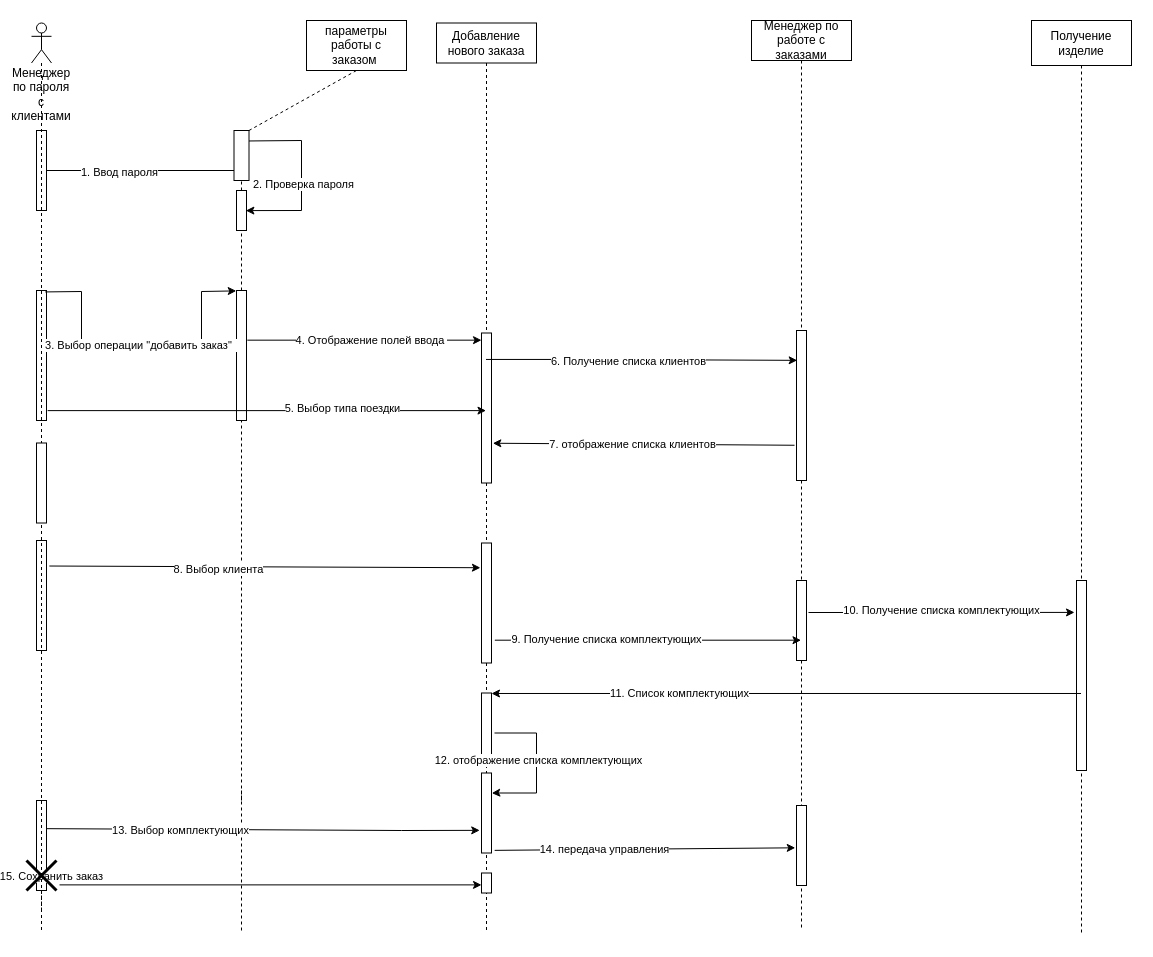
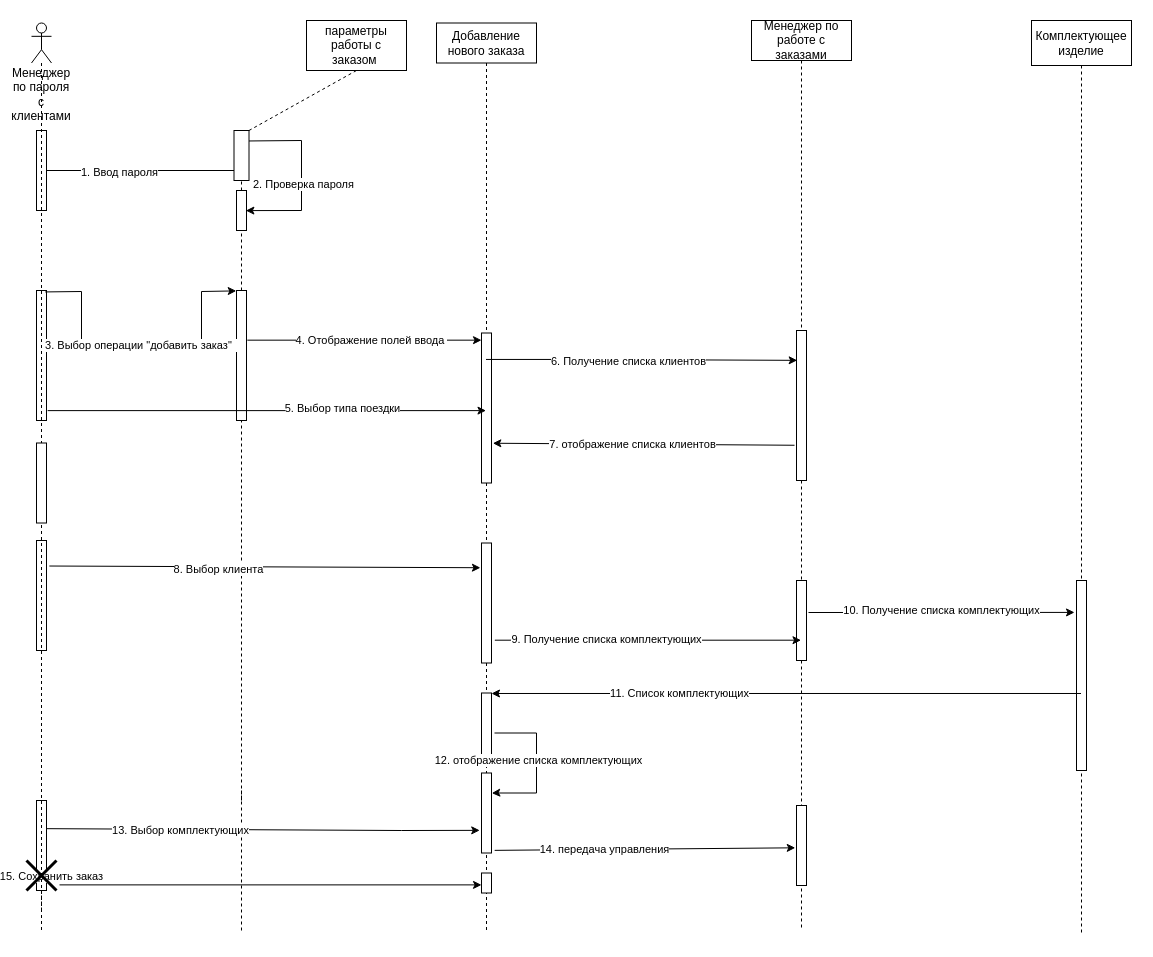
node "Получение изделие": label "Получение изделие" -> "Комплектующее изделие"
